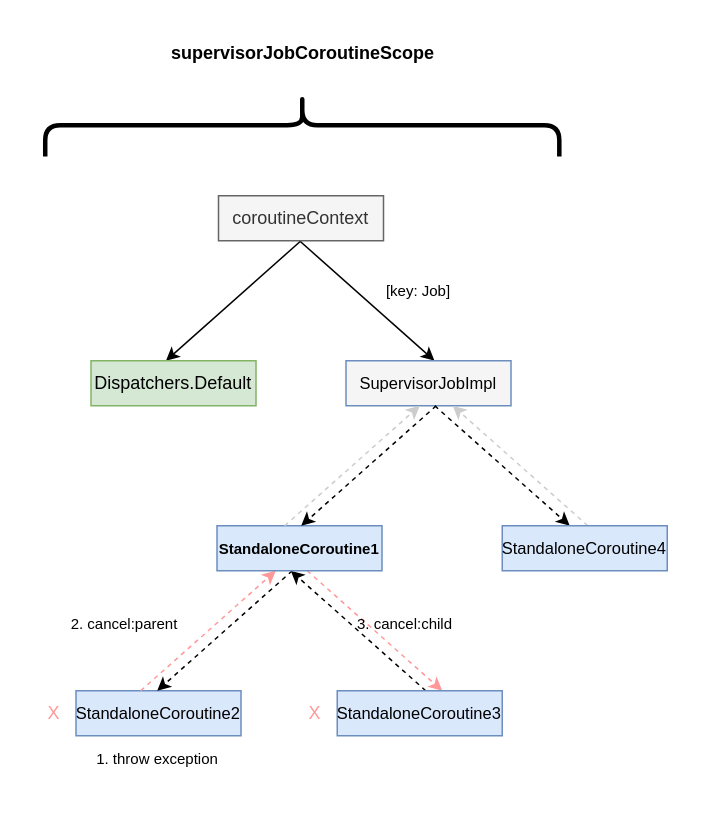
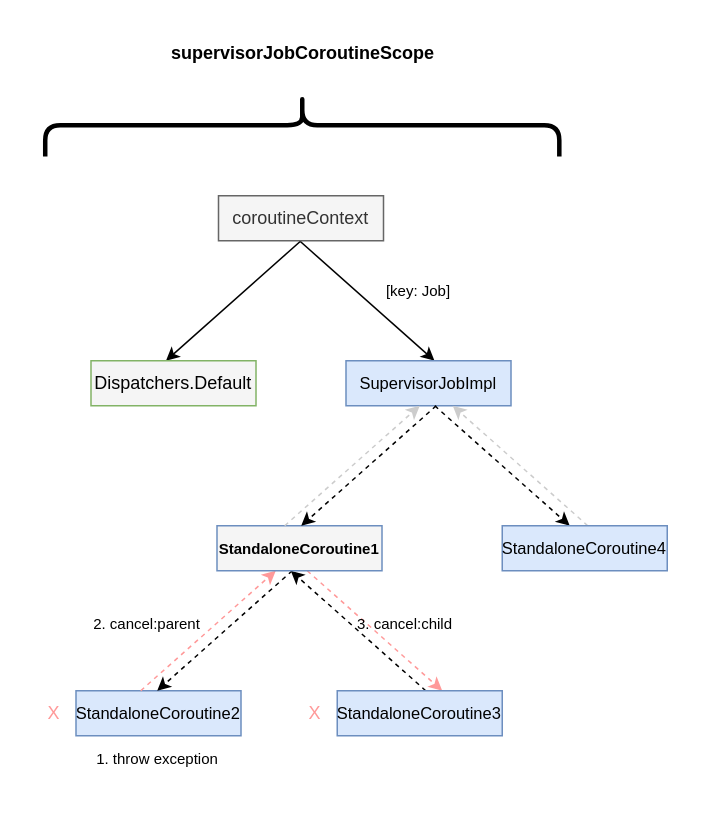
node "Dispatchers.Default": fillcolor #d5e8d4 -> #f5f5f5
node "SupervisorJobImpl": fillcolor #f5f5f5 -> #dae8fc
node "StandaloneCoroutine1": fillcolor #dae8fc -> #f5f5f5
node "2. cancel:parent": moved (124, 623) -> (146, 623)
